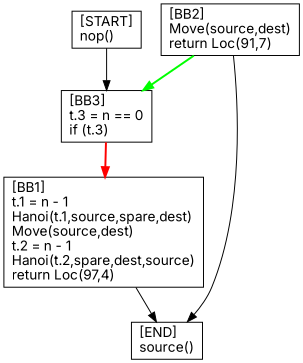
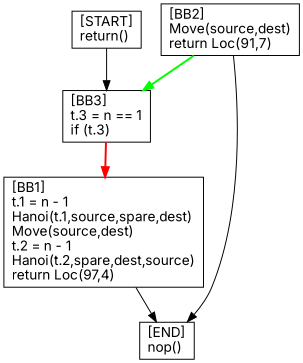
node "[START] nop()": label "[START] nop()" -> "[START] return()"
node "[BB3] t.3 = n == 0 if (t.3)": label "[BB3] t.3 = n == 0 if (t.3)" -> "[BB3] t.3 = n == 1 if (t.3)"
node "[END] source()": label "[END] source()" -> "[END] nop()"
